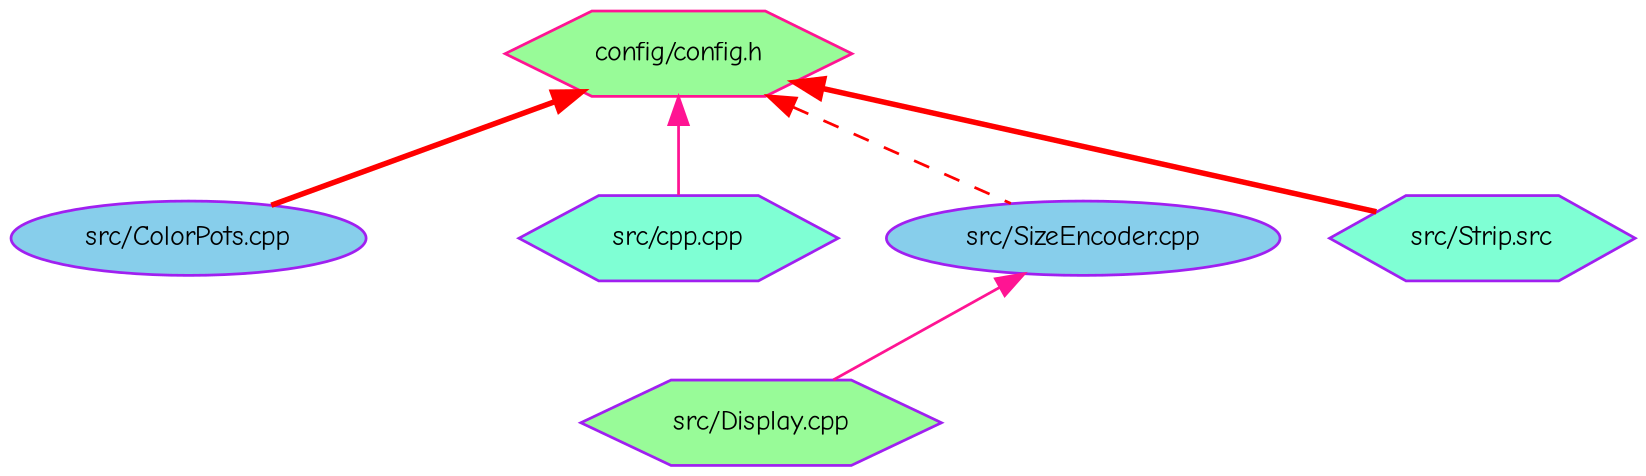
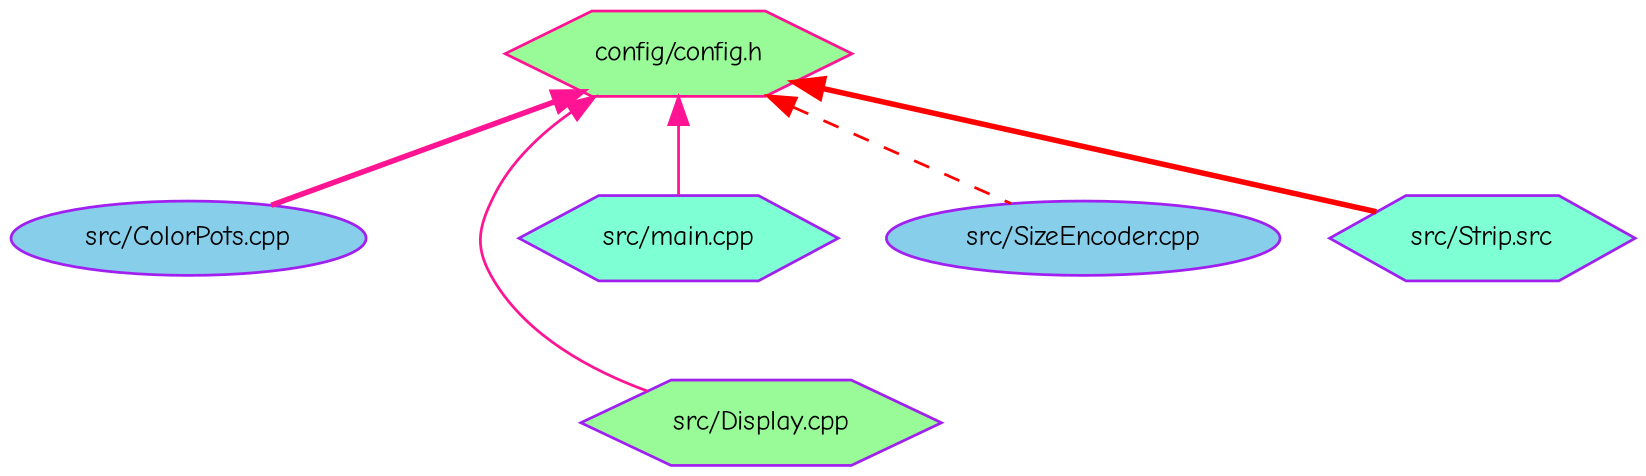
edge "src/ColorPots.cpp" -> "config/config.h": color red -> deeppink
node "src/cpp.cpp": label "src/cpp.cpp" -> "src/main.cpp"
edge "src/Display.cpp" -> "src/SizeEncoder.cpp": now "src/Display.cpp" -> "config/config.h"
